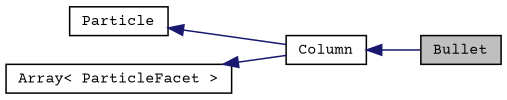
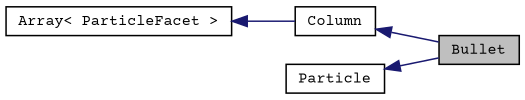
edge "Column" -> "Particle": now "Bullet" -> "Particle"
